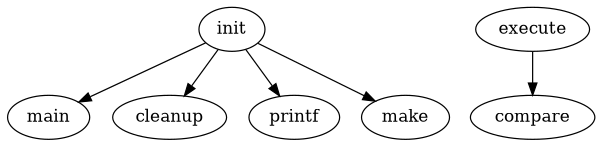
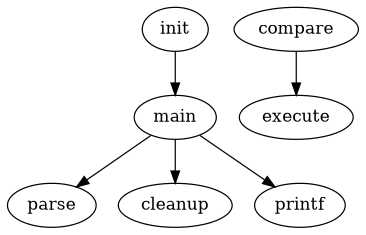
edge "execute" -> "compare": reversed
edge "init" -> "cleanup": now "main" -> "cleanup"
edge "init" -> "printf": now "main" -> "printf"
node "make": removed
node "parse": added
